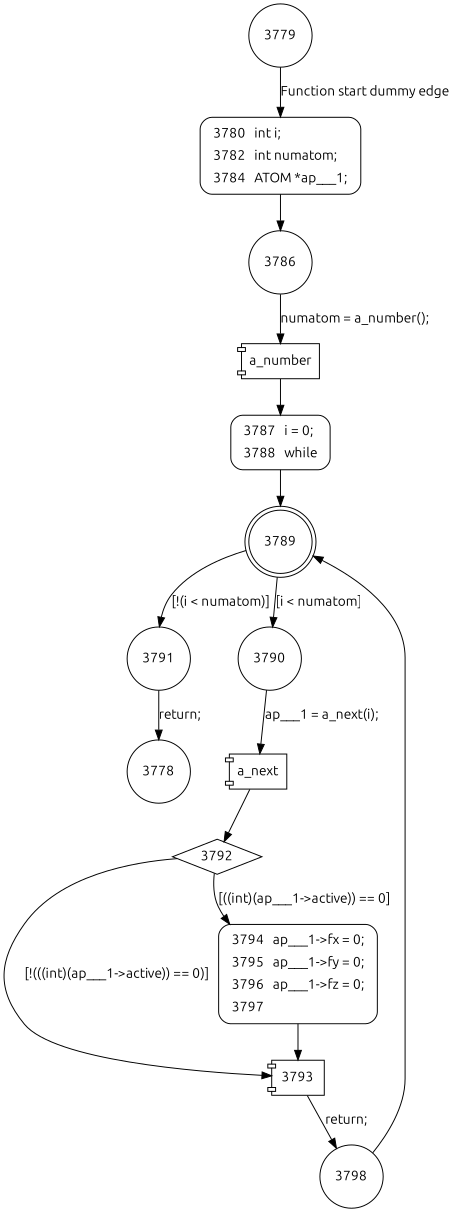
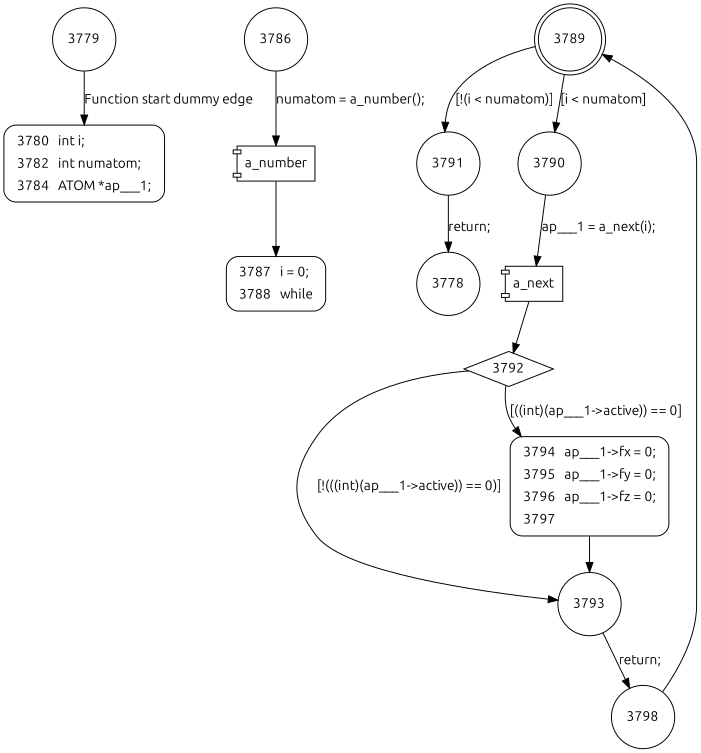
edge "3780" -> "3786": removed
edge "3787" -> "3789": removed
node "3793": shape component -> circle
